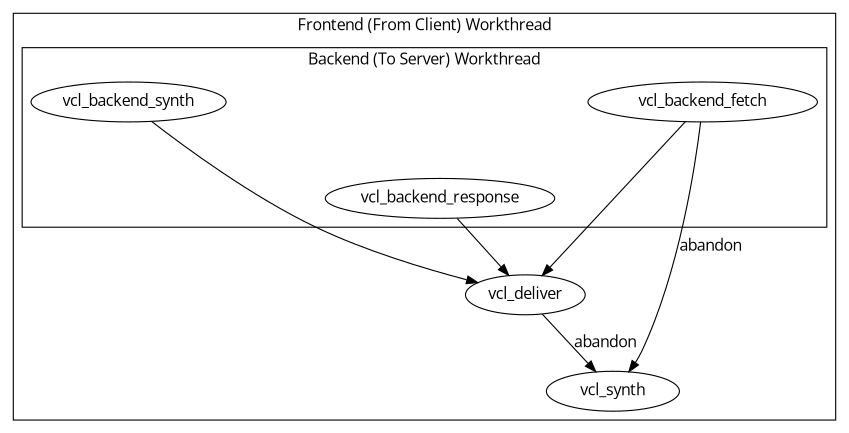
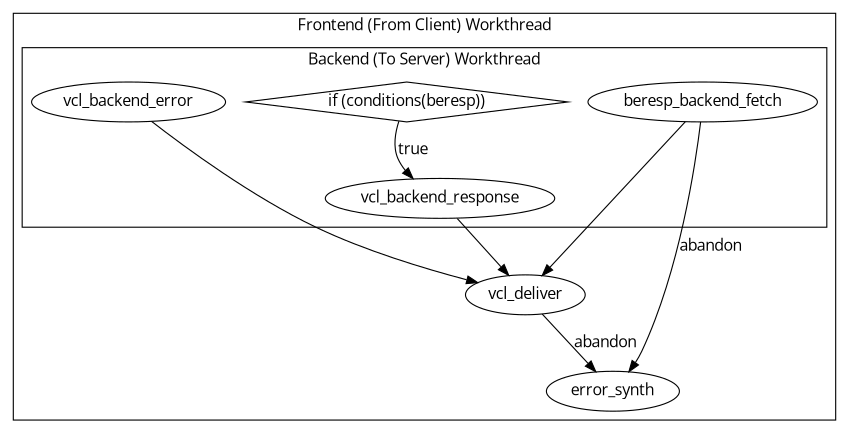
node "vcl_backend_synth": label "vcl_backend_synth" -> "vcl_backend_error"
node "if (conditions(beresp))": added
node "vcl_backend_fetch": label "vcl_backend_fetch" -> "beresp_backend_fetch"
node "vcl_synth": label "vcl_synth" -> "error_synth"
